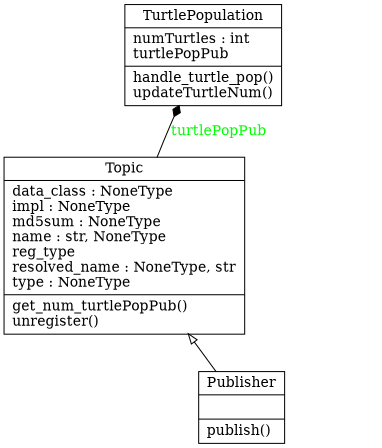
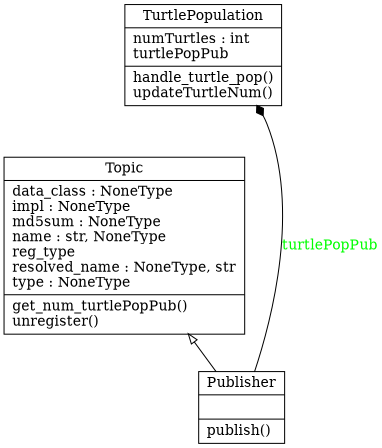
edge "Topic" -> "TurtlePopulation": now "Publisher" -> "TurtlePopulation"
